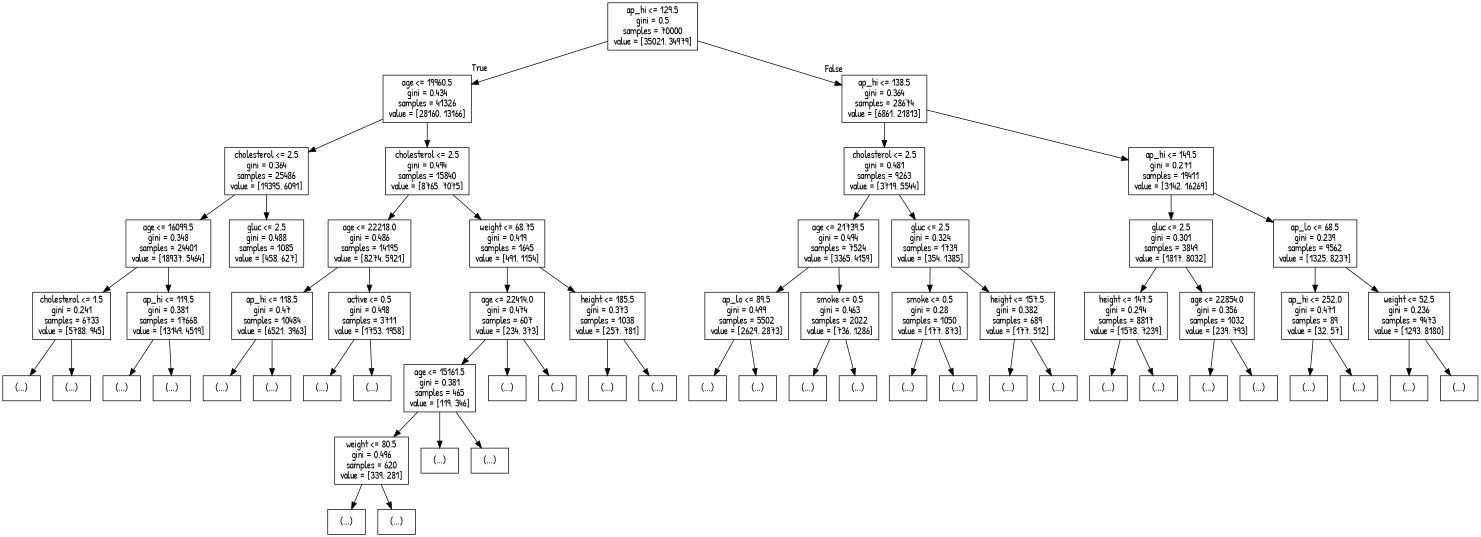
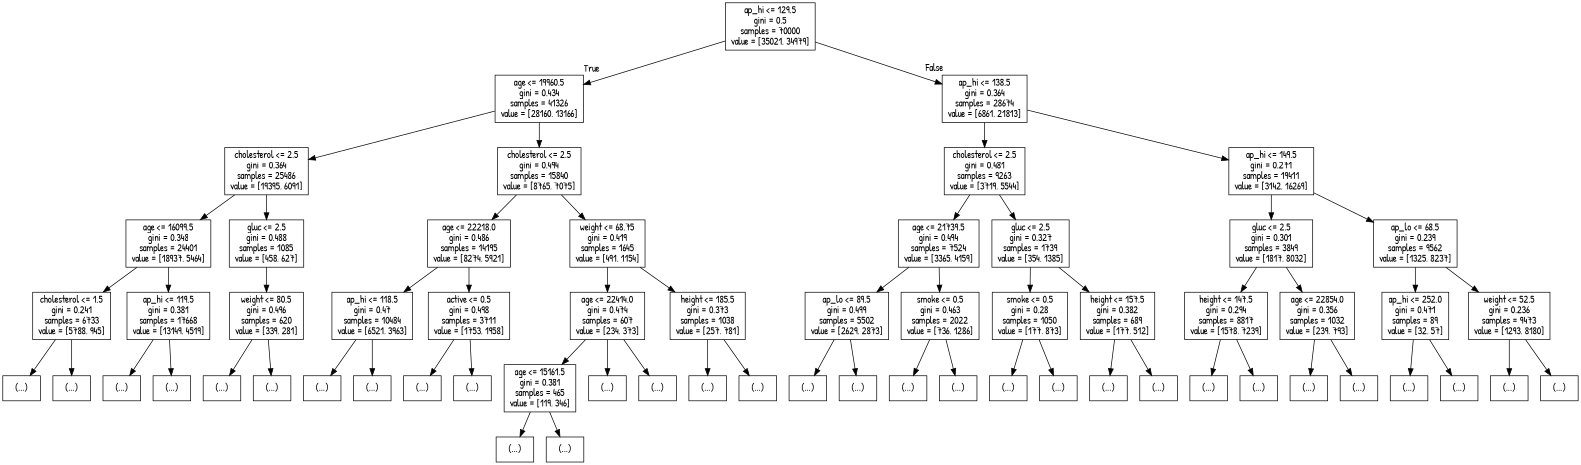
node "gluc <= 2.5 gini = 0.324 samples = 1739 value = [354, 1385]": label "gluc <= 2.5 gini = 0.324 samples = 1739 value = [354, 1385]" -> "gluc <= 2.5 gini = 0.327 samples = 1739 value = [354, 1385]"
edge "age <= 15161.5 gini = 0.381 samples = 465 value = [119, 346]" -> "weight <= 80.5 gini = 0.496 samples = 620 value = [339, 281]": now "gluc <= 2.5 gini = 0.488 samples = 1085 value = [458, 627]" -> "weight <= 80.5 gini = 0.496 samples = 620 value = [339, 281]"
